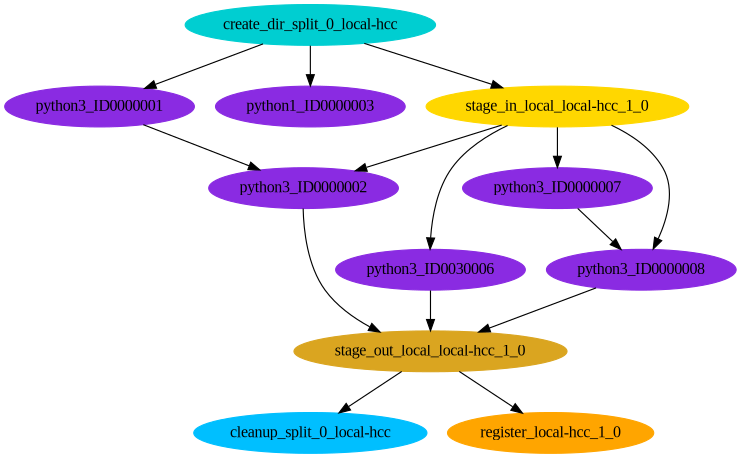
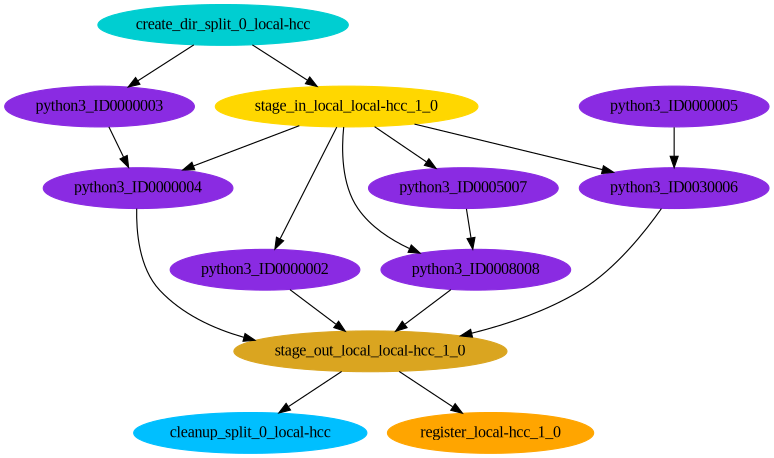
node "python3_ID0000001": removed
node "python1_ID0000003": label "python1_ID0000003" -> "python3_ID0000003"
node "python3_ID0000005": added
node "python3_ID0000004": added
node "python3_ID0000007": label "python3_ID0000007" -> "python3_ID0005007"
node "python3_ID0000008": label "python3_ID0000008" -> "python3_ID0008008"
